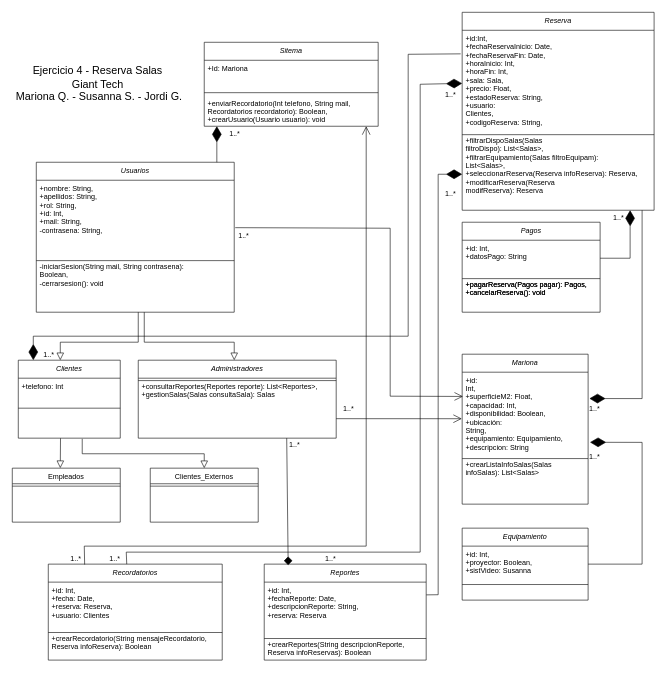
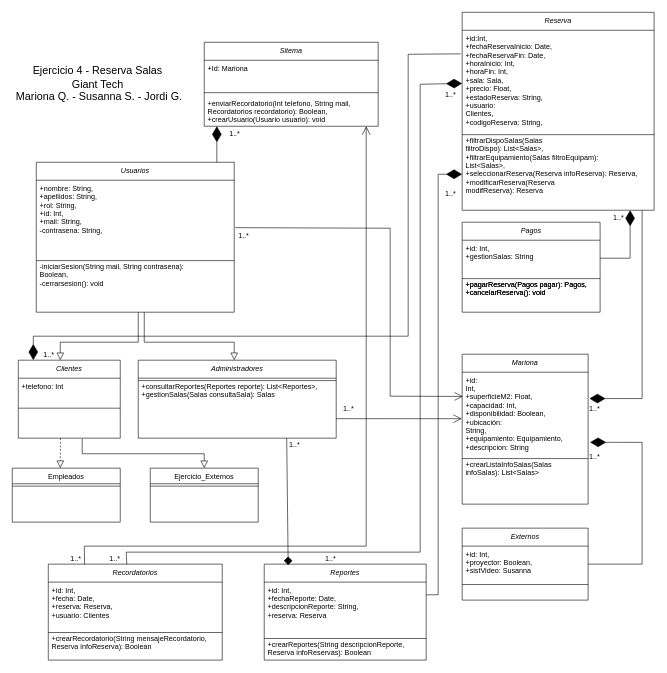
node "+id: Int, +datosPago: String": label "+id: Int, +datosPago: String" -> "+id: Int, +gestionSalas: String"
edge "+telefono: Int" -> "Empleados": style solid -> dashed
node "Clientes_Externos": label "Clientes_Externos" -> "Ejercicio_Externos"
node "Equipamiento": label "Equipamiento" -> "Externos"
